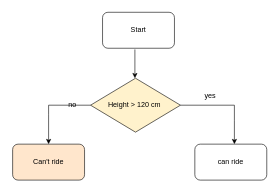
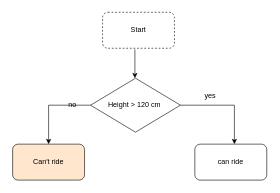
node "Start": style solid -> dashed
node "Height > 120 cm": fillcolor #fff2cc -> #ffffff
